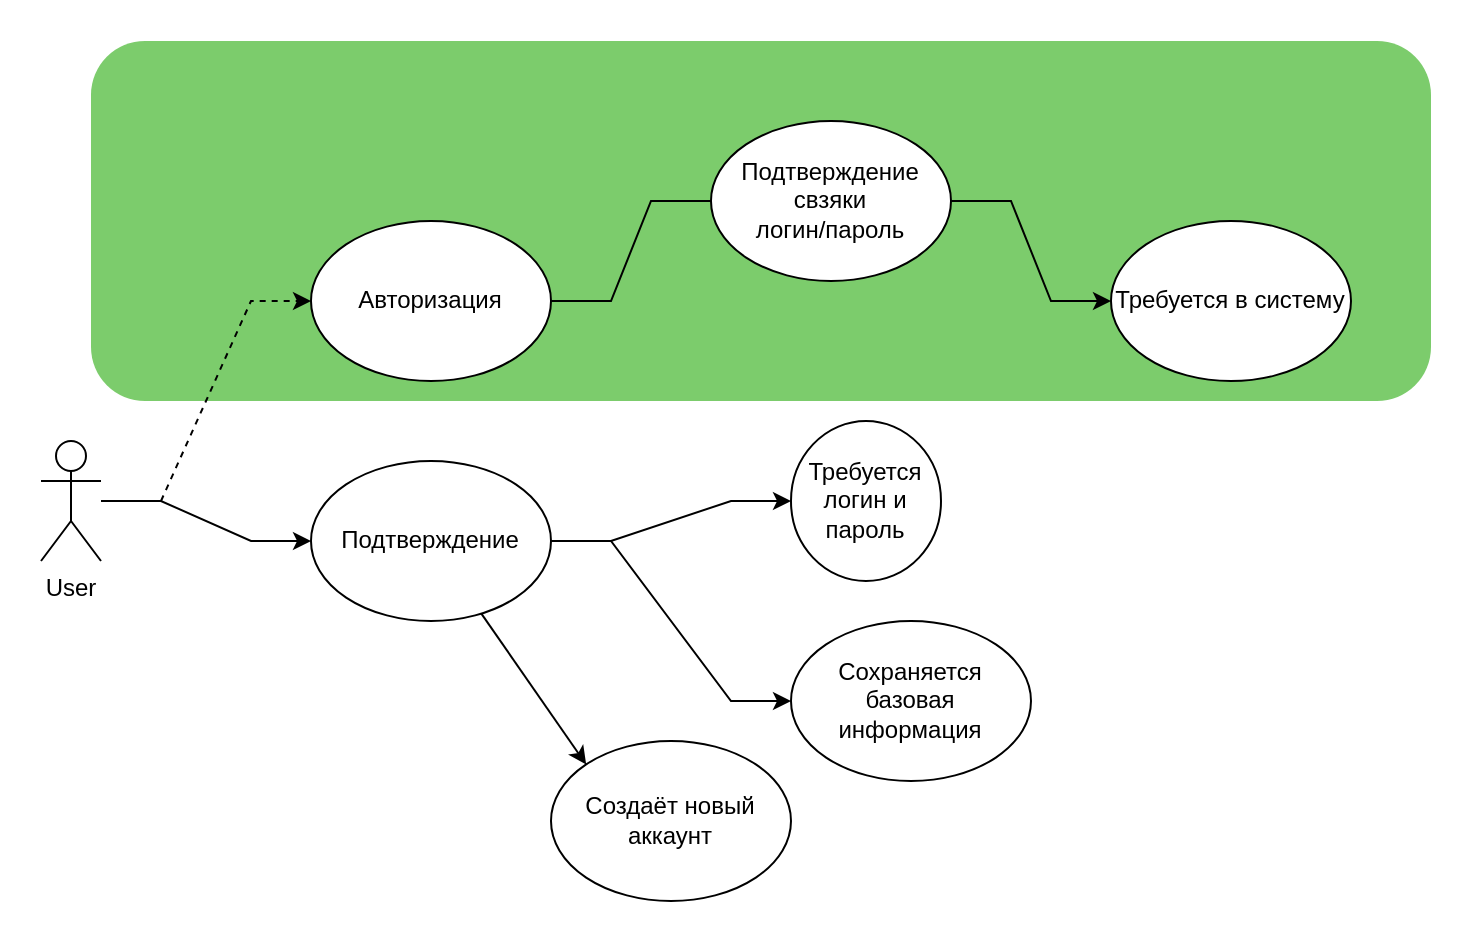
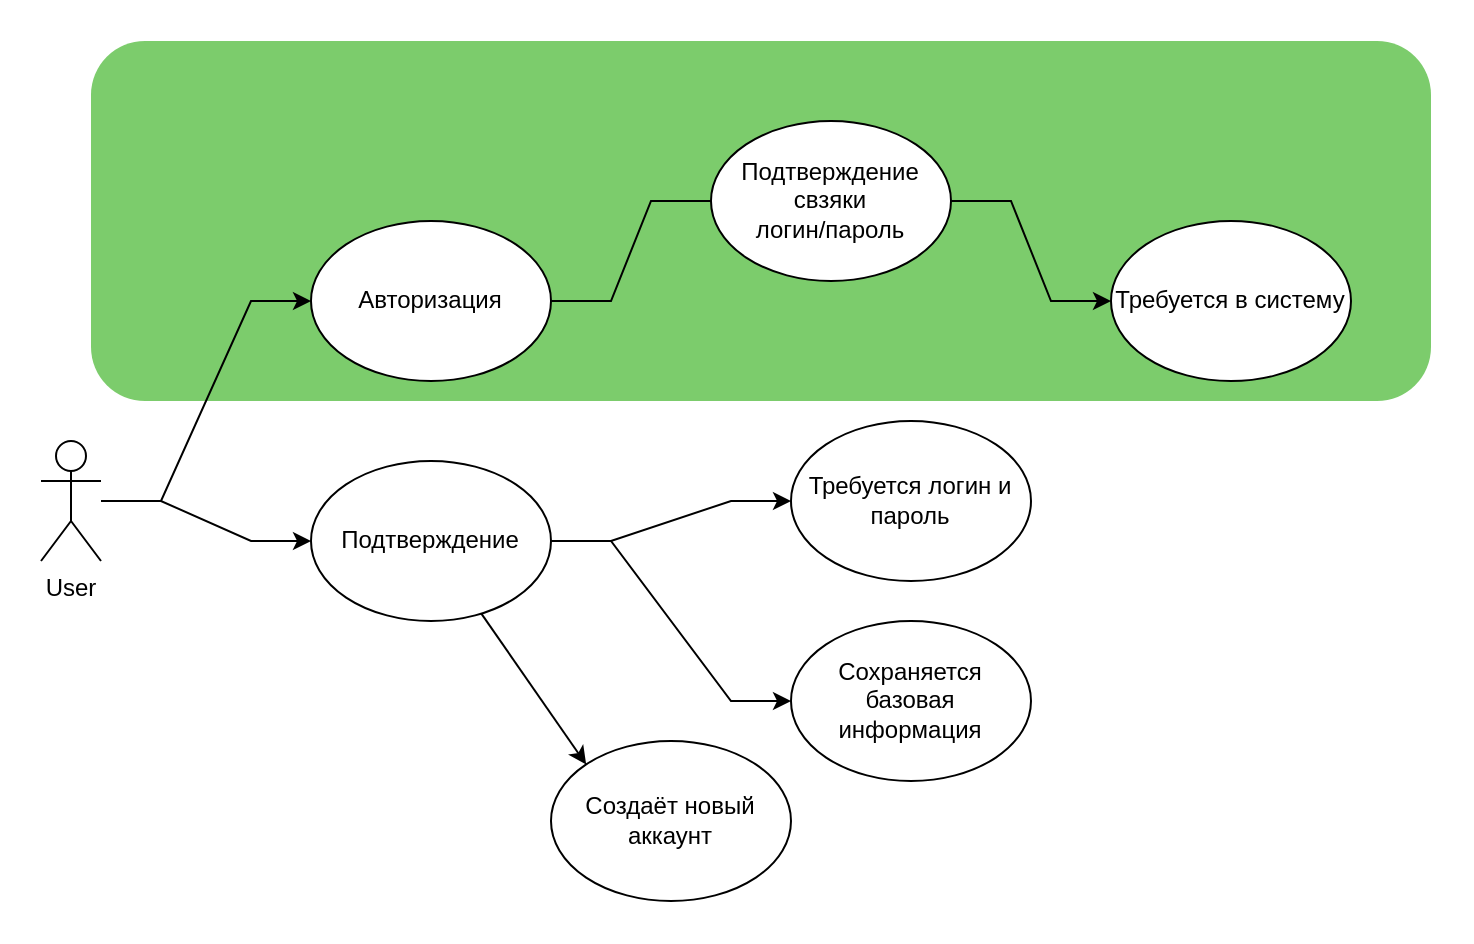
edge "User" -> "Авторизация": style dashed -> solid
node "Требуется логин и пароль": size 150x160 -> 240x160
